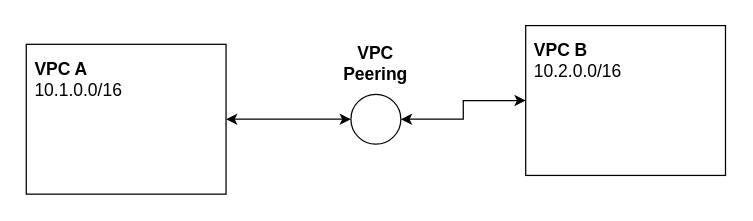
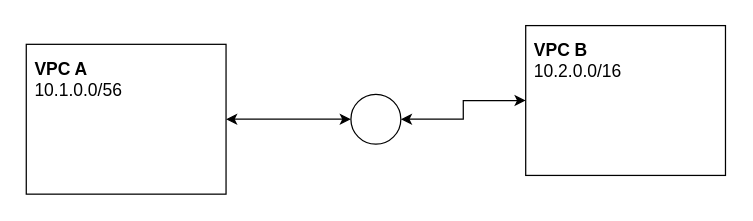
node "VPCPeering": removed
node "VPC A 10.1.0.0/16": label "VPC A 10.1.0.0/16" -> "VPC A 10.1.0.0/56"
